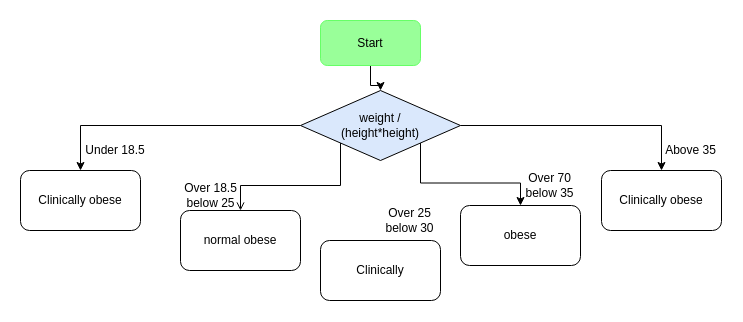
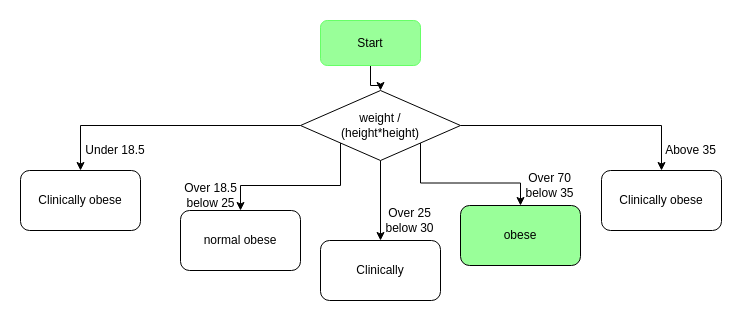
node "weight / (height*height)": fillcolor #dae8fc -> #ffffff
edge "weight / (height*height)" -> "Clinically": added
edge "weight / (height*height)" -> "normal obese": arrowhead open -> classic
node "obese": fillcolor #ffffff -> #99ff99
